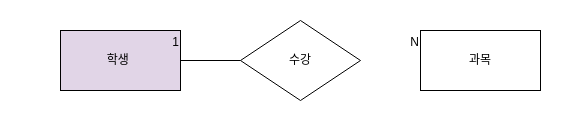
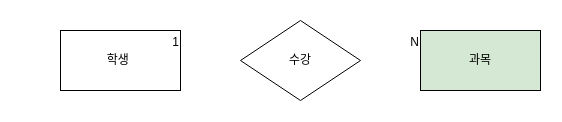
node "학생": fillcolor #e1d5e7 -> #ffffff
edge "학생" -- "수강": removed
node "과목": fillcolor #ffffff -> #d5e8d4
